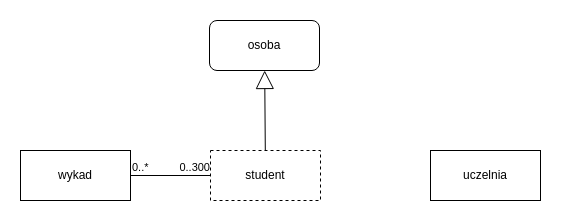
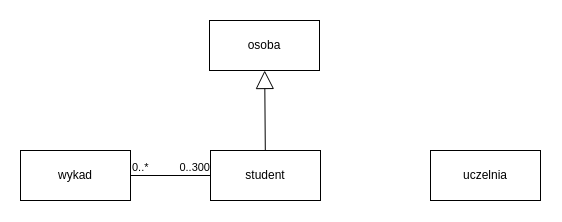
node "osoba": shape rounded rectangle -> rectangle
node "student": style dashed -> solid
